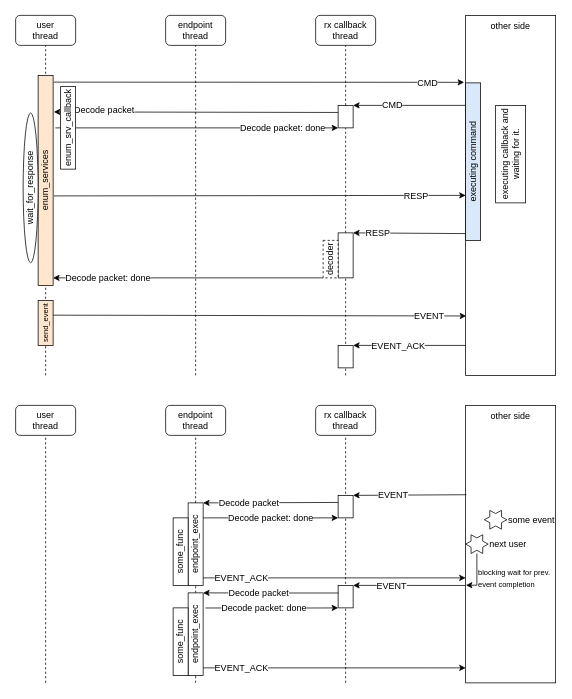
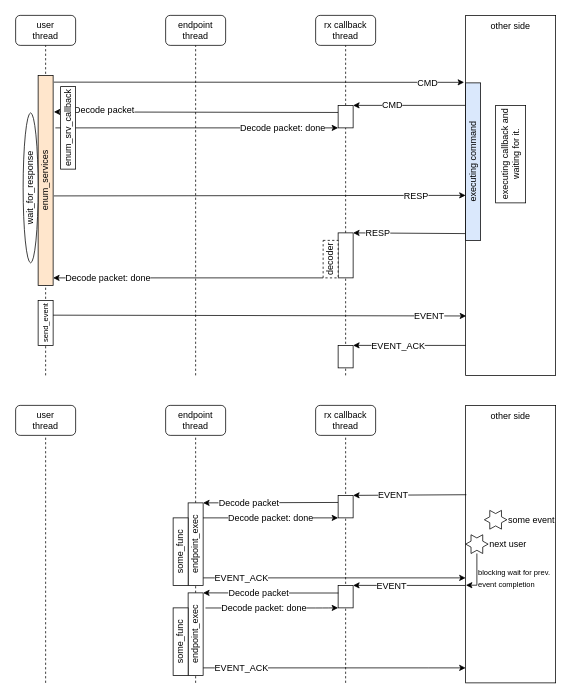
node "send_event": fillcolor #ffe6cc -> #ffffff
